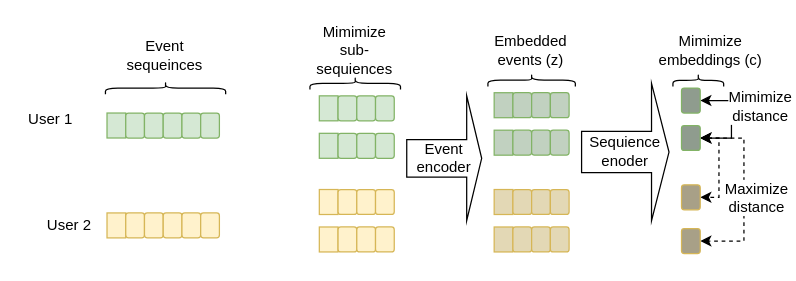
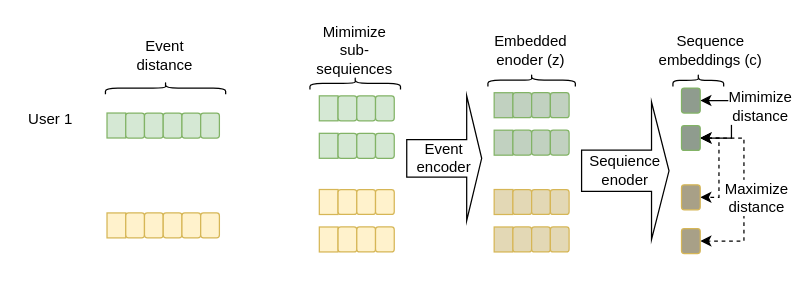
node "Embedded events (z)": label "Embedded events (z)" -> "Embedded enoder (z)"
node "Mimimize embeddings (c)": label "Mimimize embeddings (c)" -> "Sequence embeddings (c)"
node "Event sequeinces": label "Event sequeinces" -> "Event distance"
node "Sequience enoder": moved (626, 152) -> (626, 171)
node "User 2": removed
